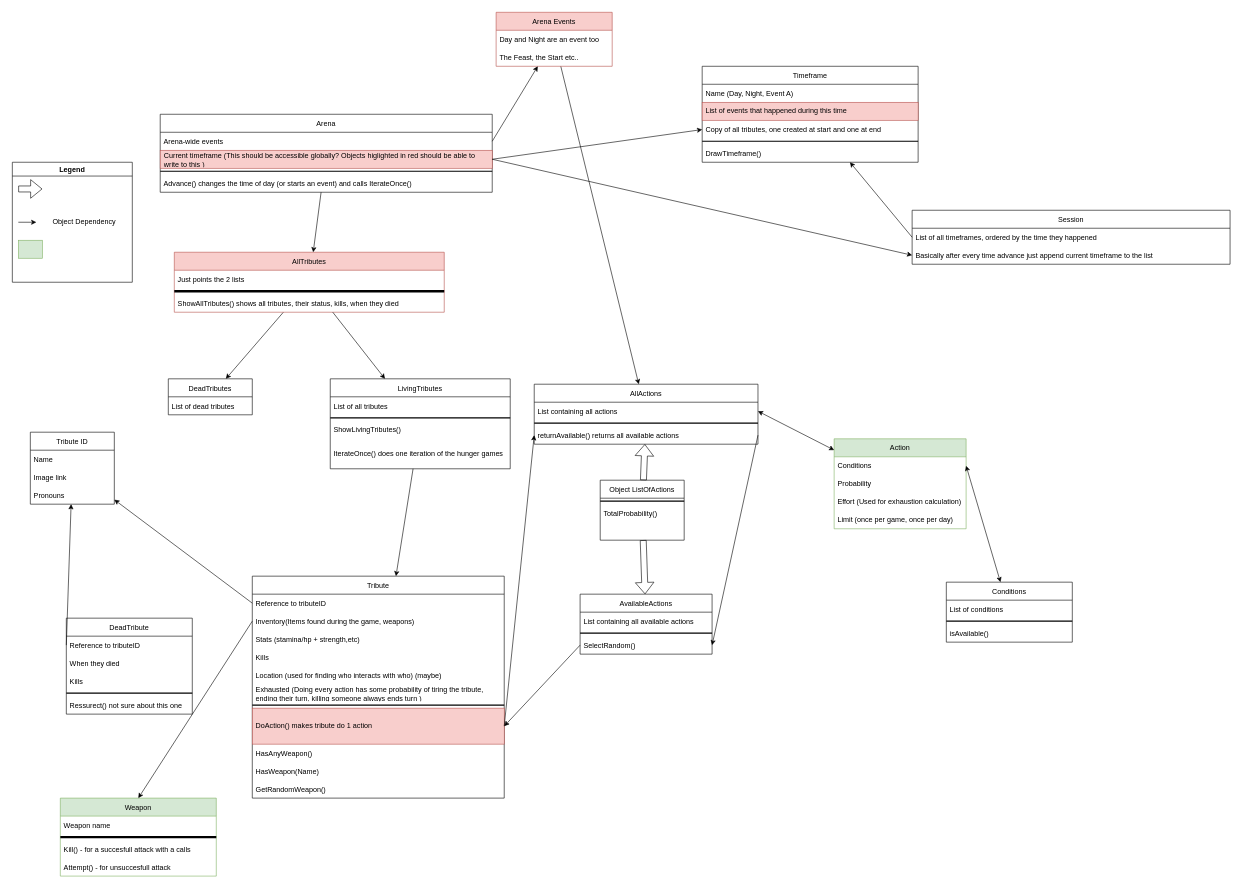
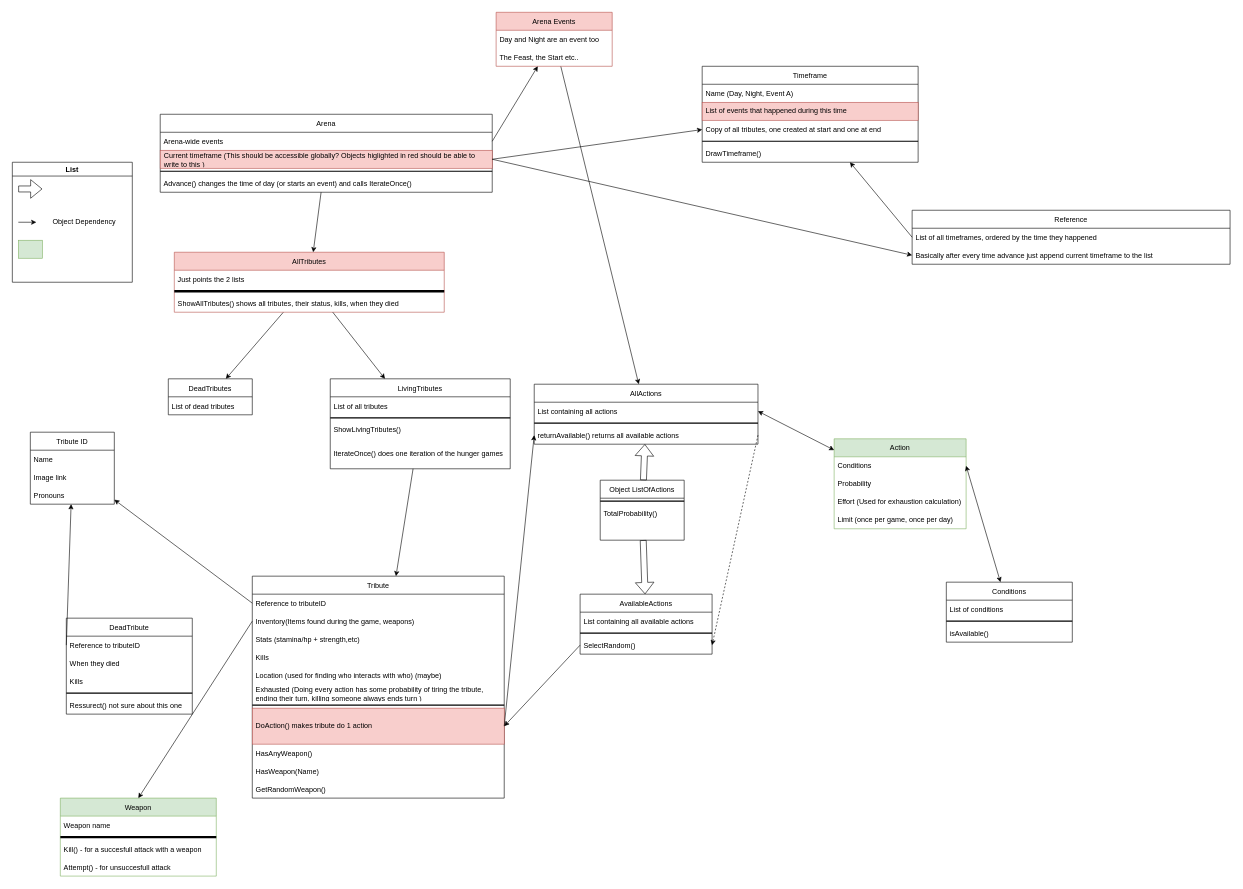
node "Legend": label "Legend" -> "List"
node "Session": label "Session" -> "Reference"
edge "returnAvailable() returns all available actions" -> "SelectRandom()": style solid -> dashed
node "Kill() - for a succesfull attack with a calls": label "Kill() - for a succesfull attack with a calls" -> "Kill() - for a succesfull attack with a weapon"
